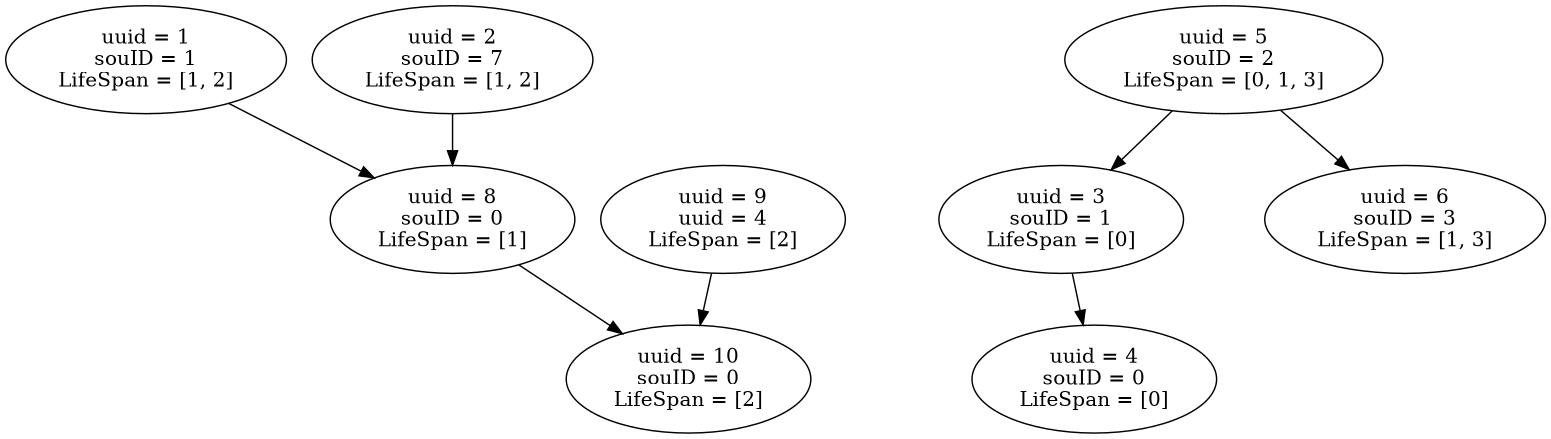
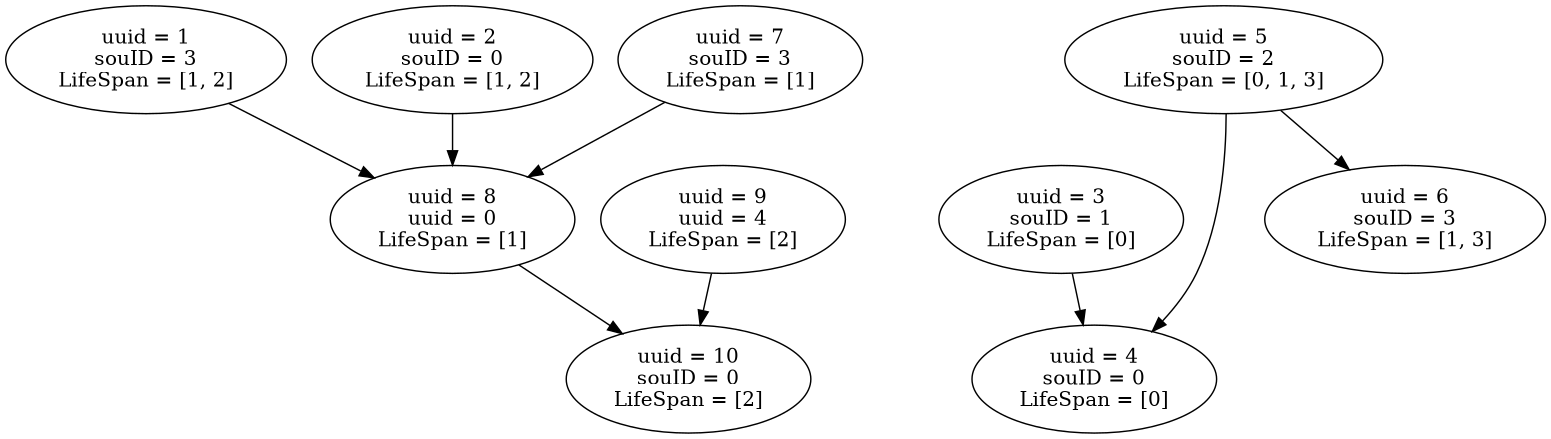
node "uuid = 1 souID = 1 LifeSpan = [1, 2]": label "uuid = 1 souID = 1 LifeSpan = [1, 2]" -> "uuid = 1 souID = 3 LifeSpan = [1, 2]"
node "uuid = 2 souID = 7 LifeSpan = [1, 2]": label "uuid = 2 souID = 7 LifeSpan = [1, 2]" -> "uuid = 2 souID = 0 LifeSpan = [1, 2]"
node "uuid = 7 souID = 3 LifeSpan = [1]": added
edge "uuid = 5 souID = 2 LifeSpan = [0, 1, 3]" -> "uuid = 3 souID = 1 LifeSpan = [0]": now "uuid = 5 souID = 2 LifeSpan = [0, 1, 3]" -> "uuid = 4 souID = 0 LifeSpan = [0]"
node "uuid = 8 souID = 0 LifeSpan = [1]": label "uuid = 8 souID = 0 LifeSpan = [1]" -> "uuid = 8 uuid = 0 LifeSpan = [1]"
